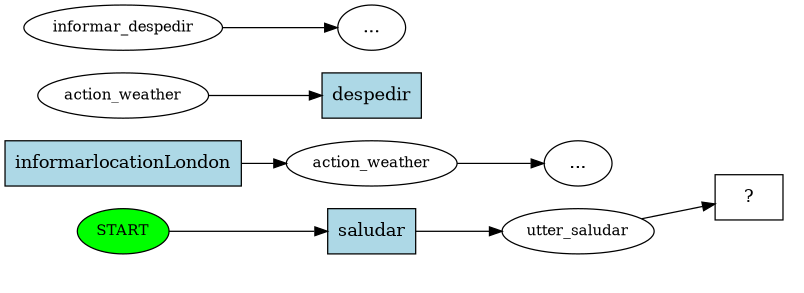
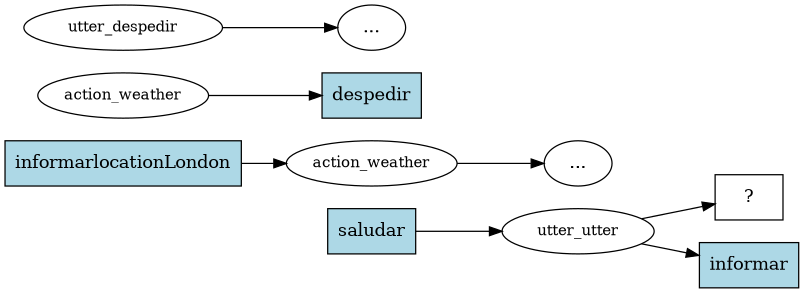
node "informar_despedir": label "informar_despedir" -> "utter_despedir"
node "START": removed
node "utter_saludar": label "utter_saludar" -> "utter_utter"
node "informar": added
